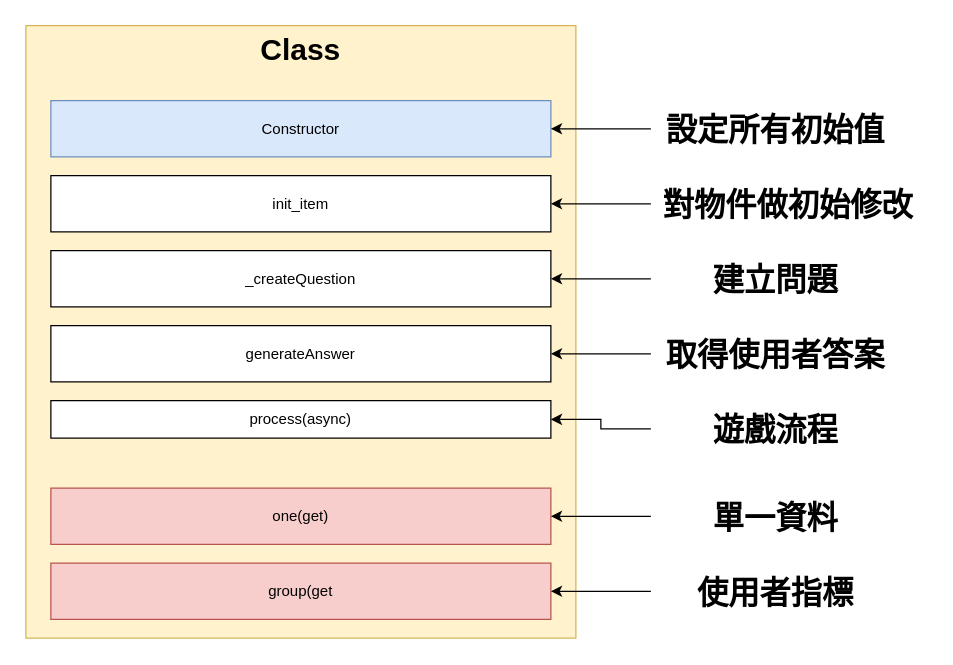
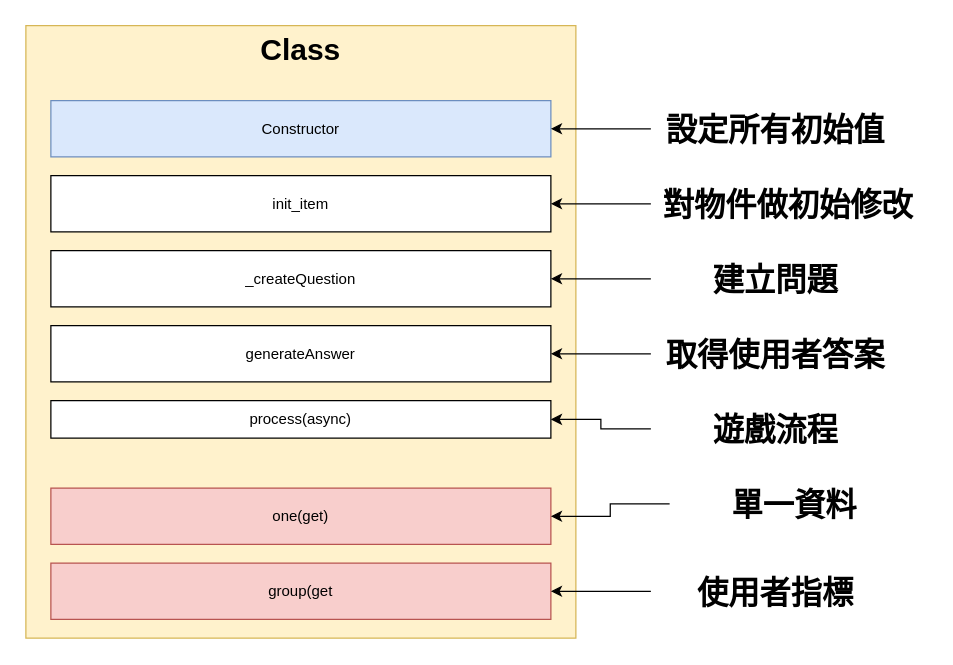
node "單一資料": moved (776, 516) -> (794, 504)
